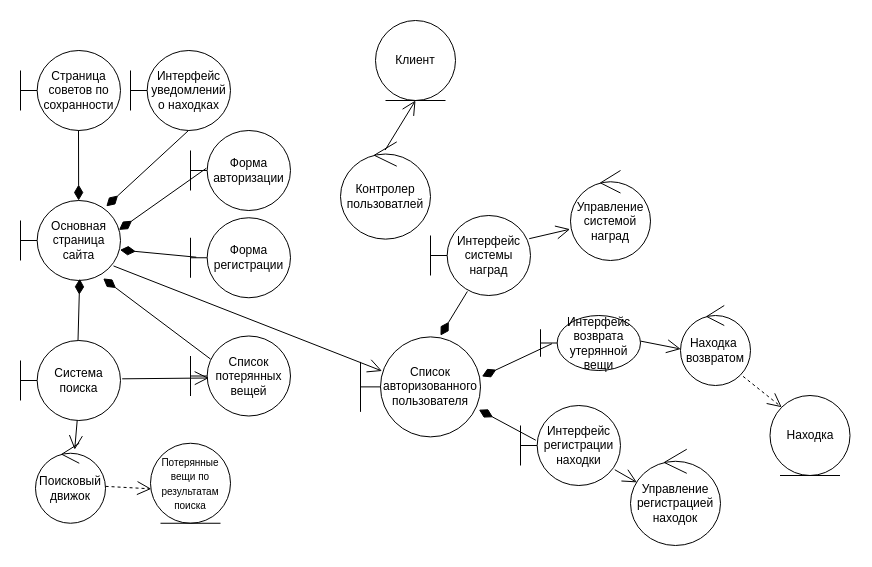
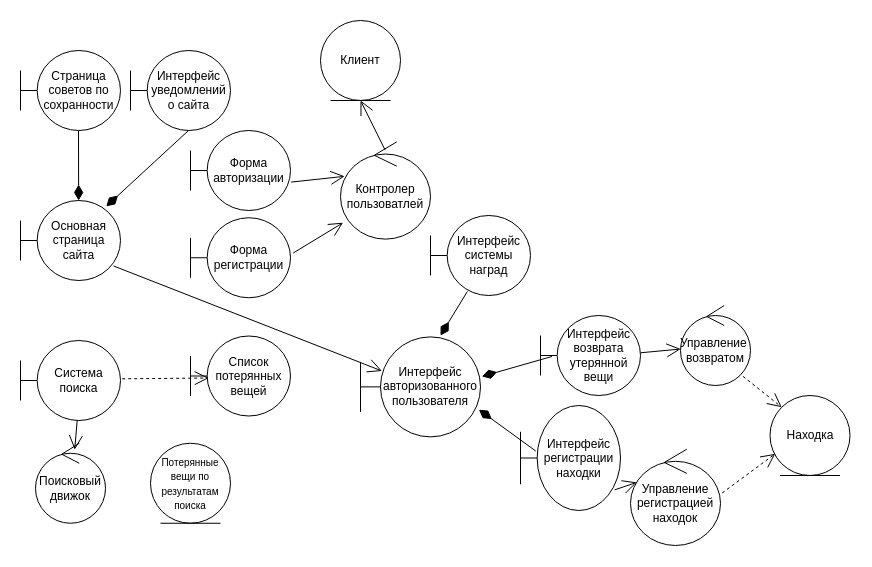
node "Клиент": moved (416, 61) -> (361, 61)
node "Интерфейс уведомлений о находках": label "Интерфейс уведомлений о находках" -> "Интерфейс уведомлений о сайта"
edge "Форма авторизации" -> "Контролер пользоватлей": added
edge "Форма авторизации" -> "Основная страница сайта": removed
node "Управление системой наград": removed
edge "Интерфейс системы наград" -> "Управление системой наград": removed
edge "Форма регистрации" -> "Контролер пользоватлей": added
edge "Форма регистрации" -> "Основная страница сайта": removed
edge "Система поиска" -> "Основная страница сайта": removed
edge "Список потерянных вещей" -> "Основная страница сайта": removed
node "Интерфейс возврата утерянной вещи": size 100x55 -> 100x80
node "Находка возвратом": label "Находка возвратом" -> "Управление возвратом"
edge "Система поиска" -> "Список потерянных вещей": style solid -> dashed
node "Список авторизованного пользователя": label "Список авторизованного пользователя" -> "Интерфейс авторизованного пользователя"
node "Интерфейс регистрации находки": size 100x80 -> 100x105
edge "Управление регистрацией находок" -> "Находка": added
edge "Поисковый движок" -> "Потерянные вещи по результатам поиска": removed
